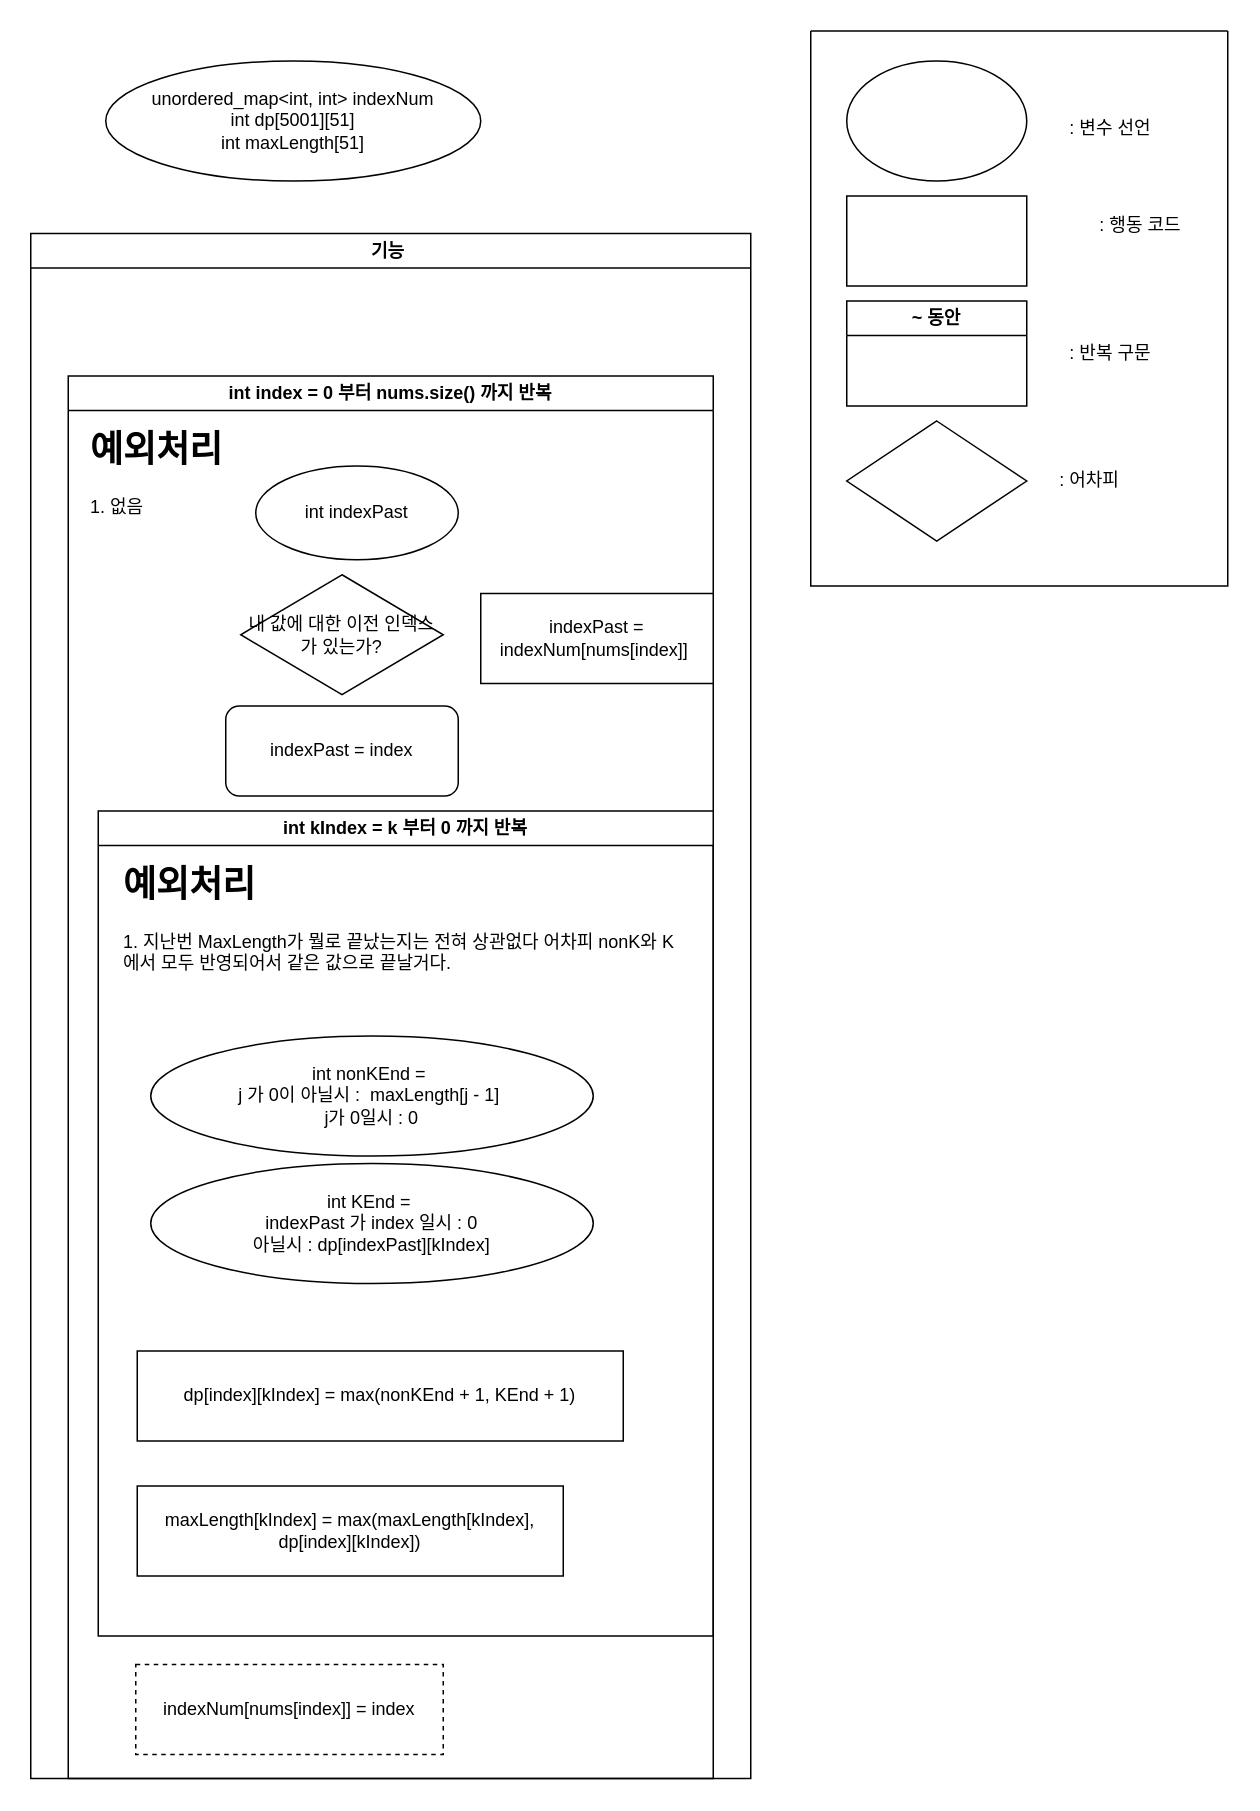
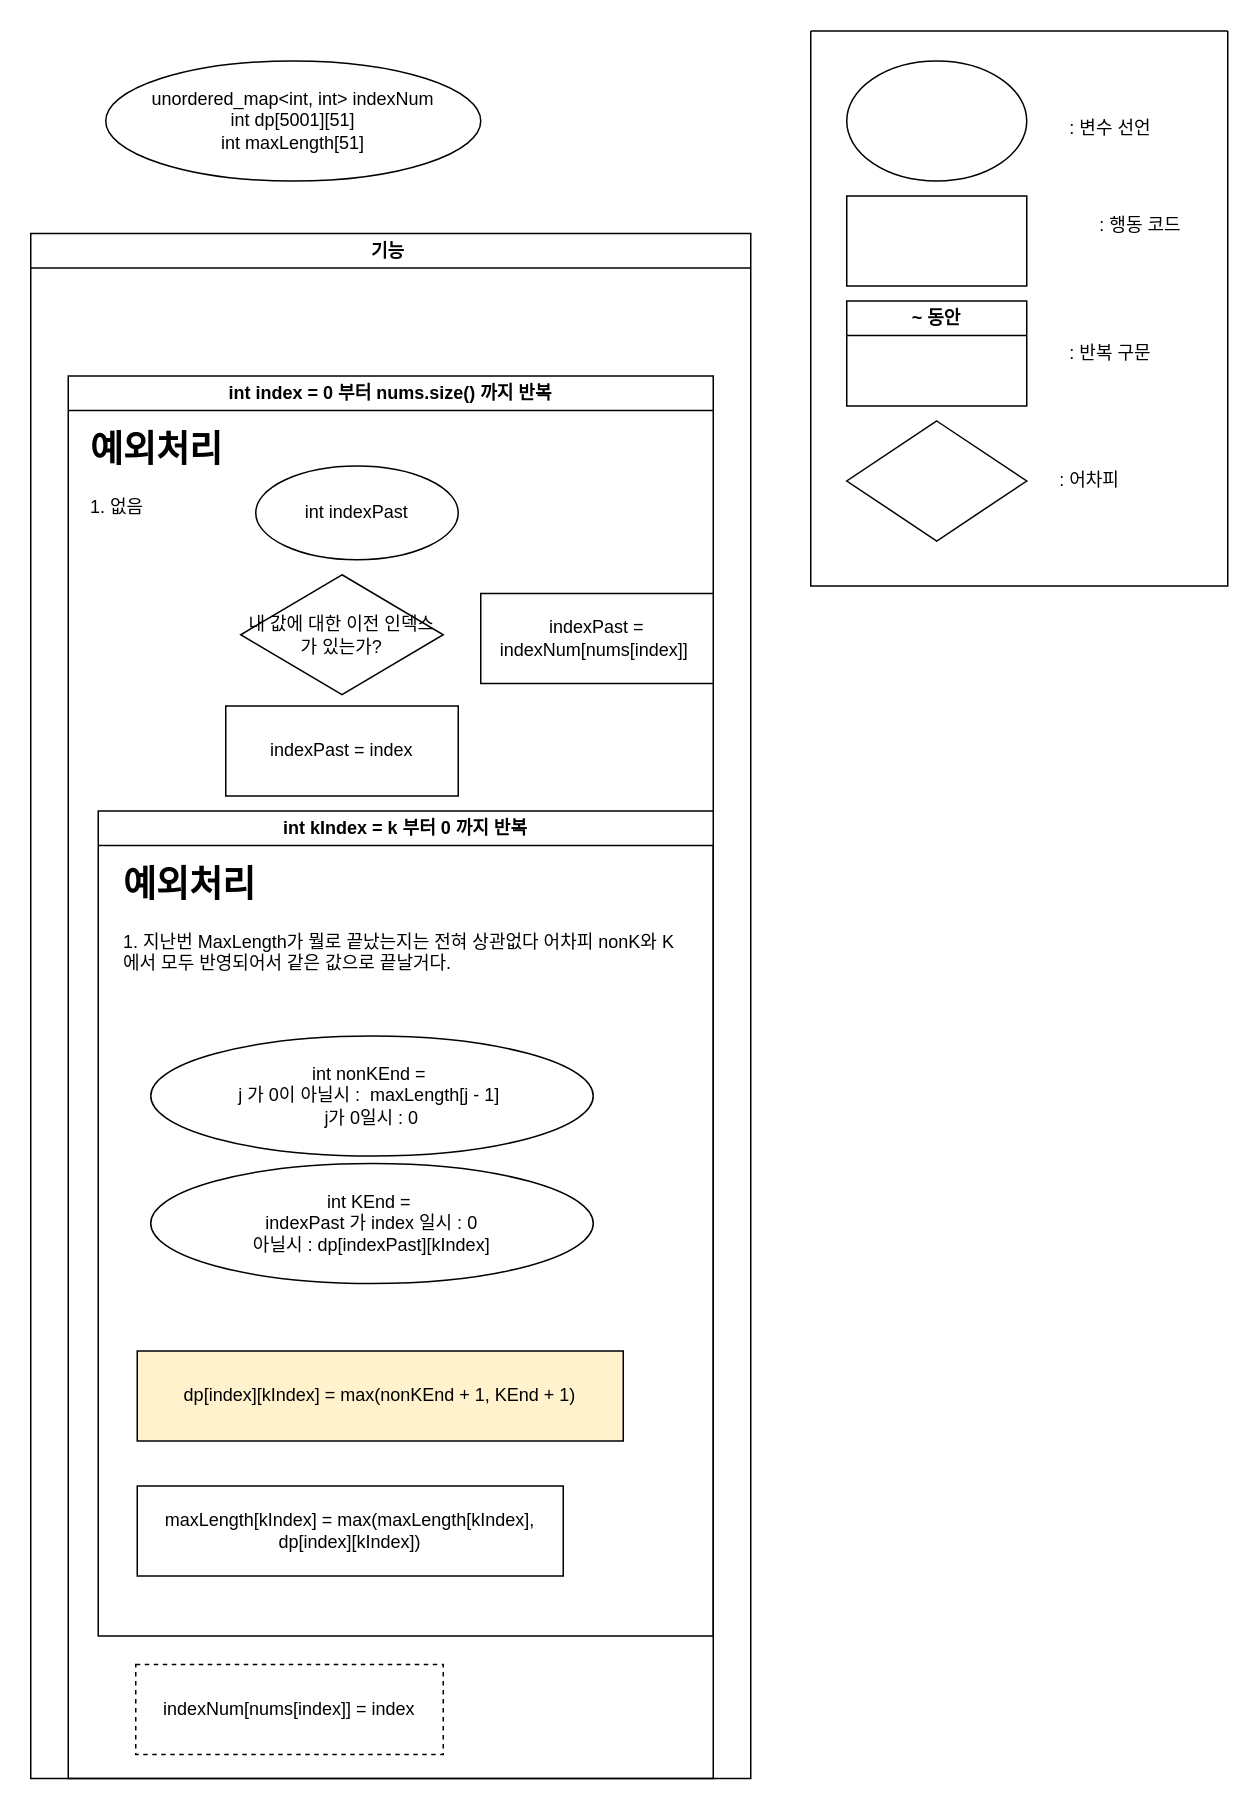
node "indexPast = index": shape rounded rectangle -> rectangle
node "dp[index][kIndex] = max(nonKEnd + 1, KEnd + 1)": fillcolor #ffffff -> #fff2cc
